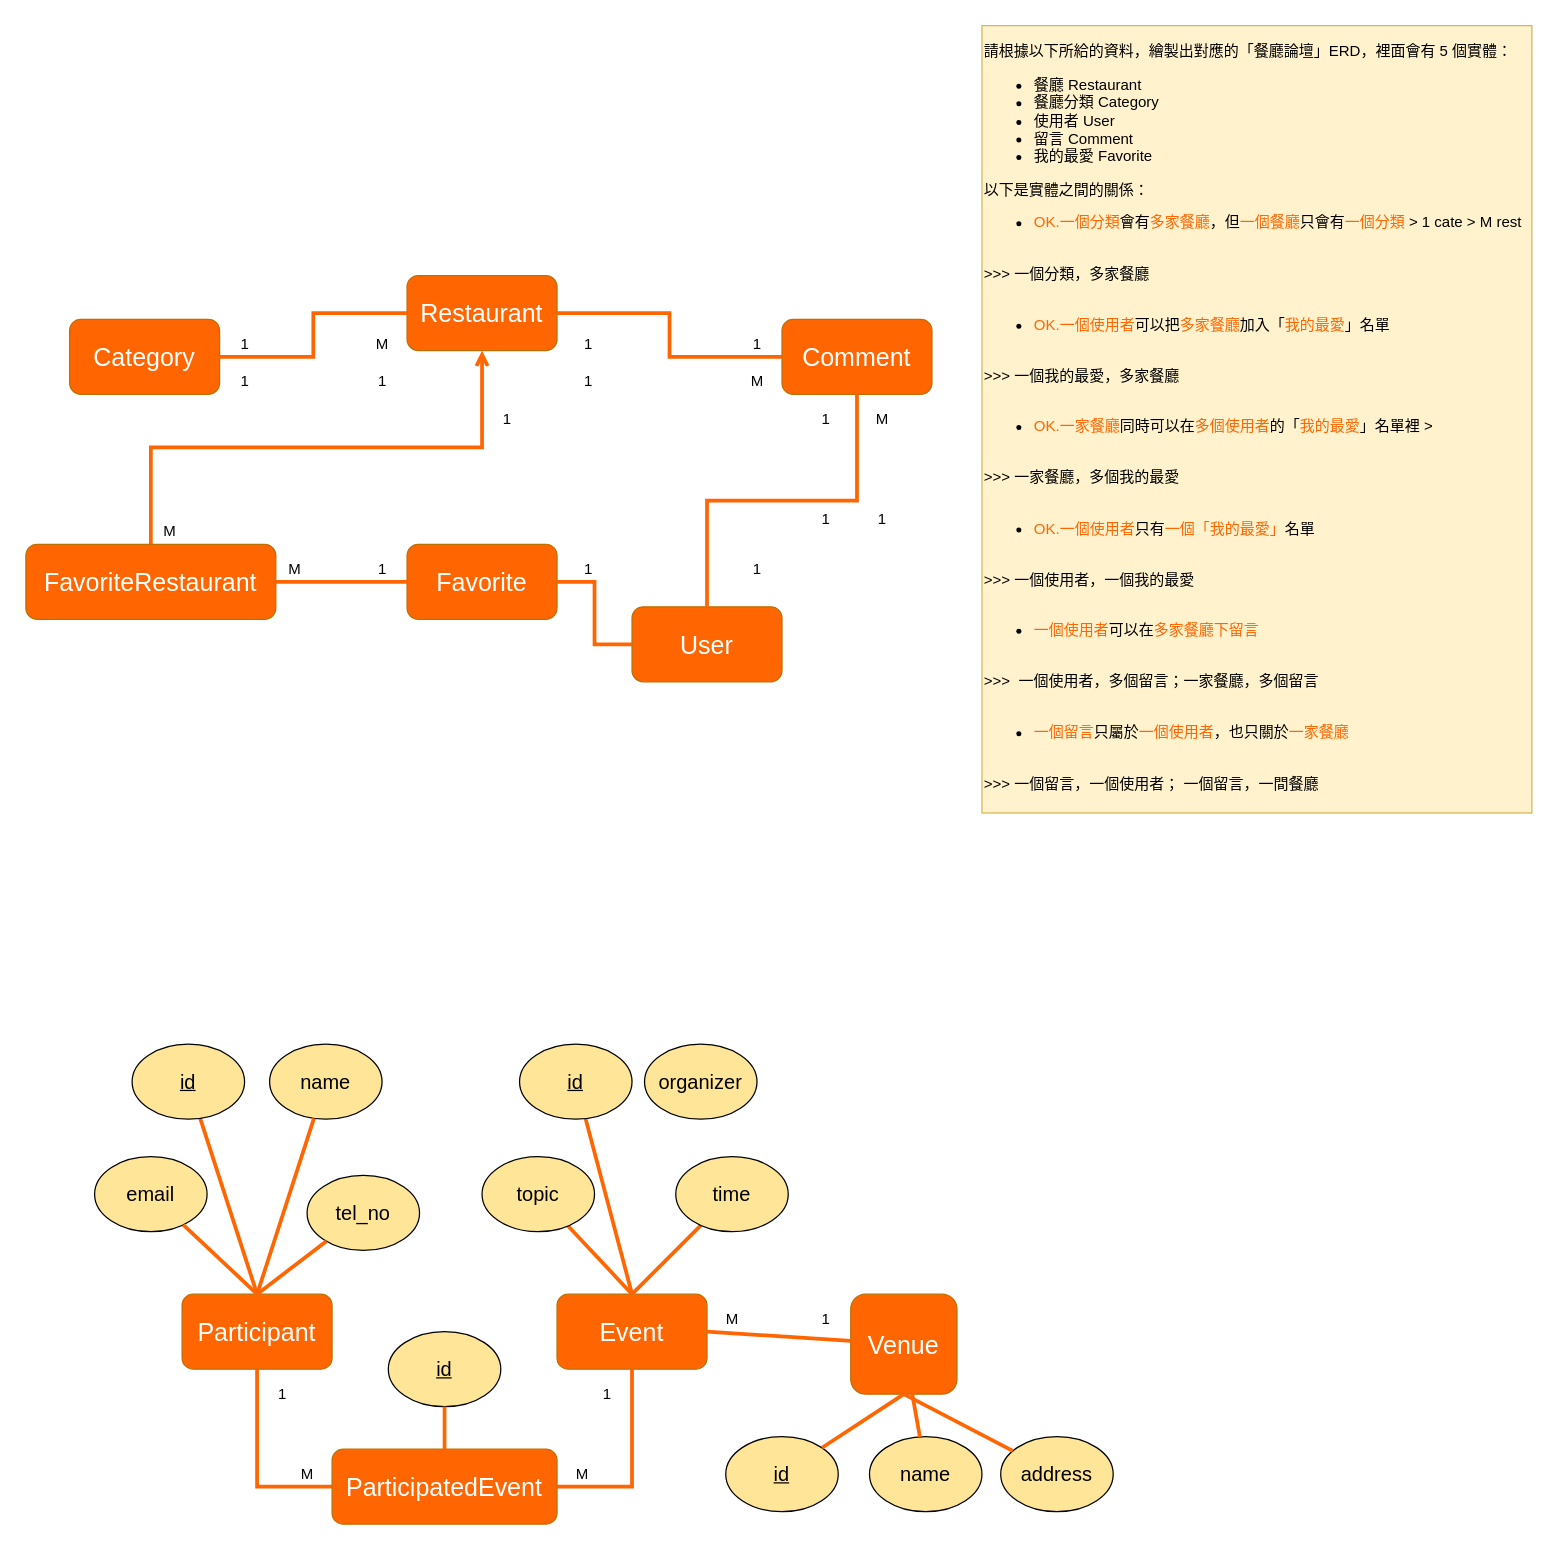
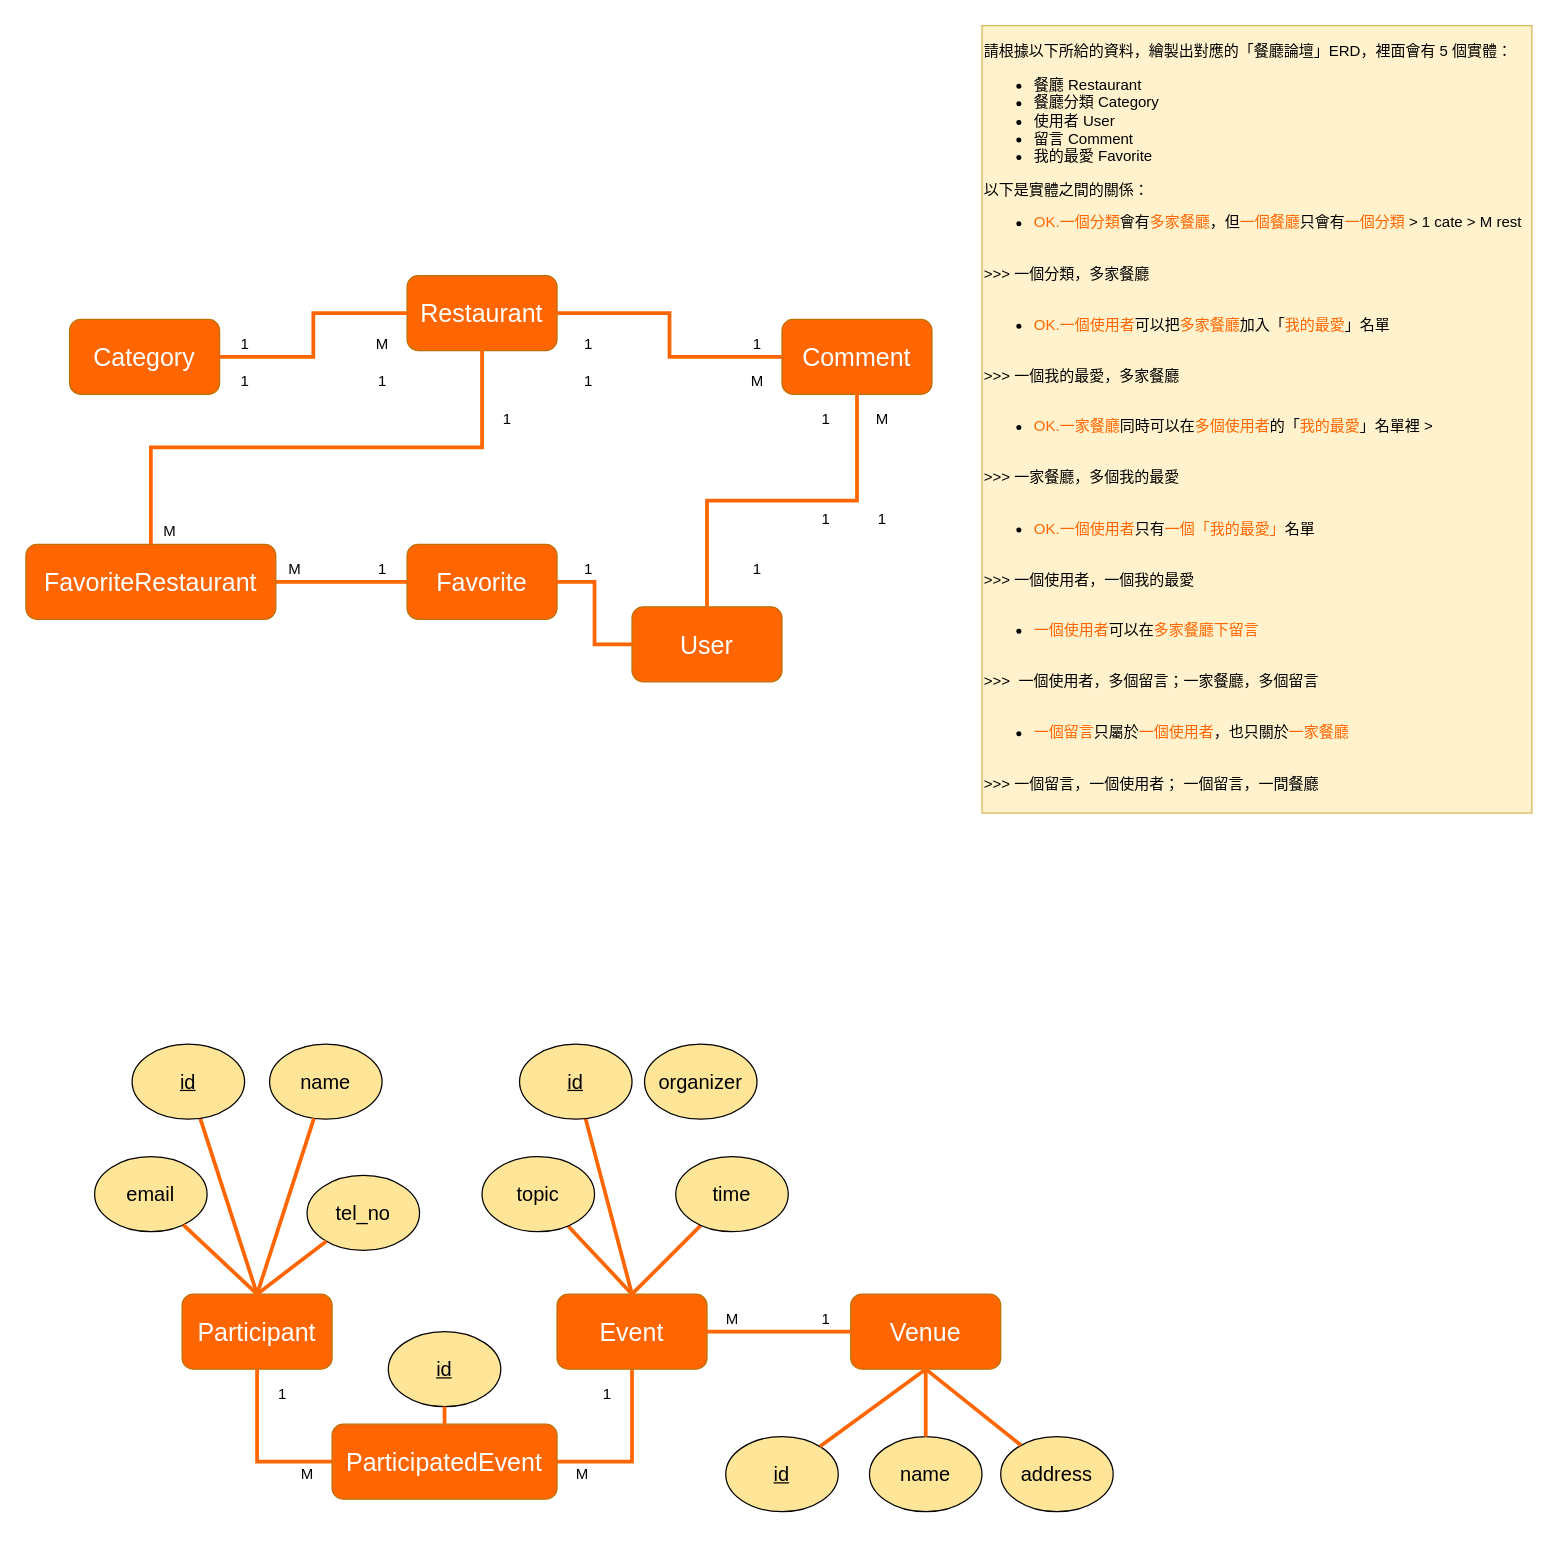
edge "FavoriteRestaurant" -> "Restaurant": arrowhead open -> none
node "Venue": size 106x100 -> 150x75
node "ParticipatedEvent": moved (444, 1487) -> (444, 1462)
